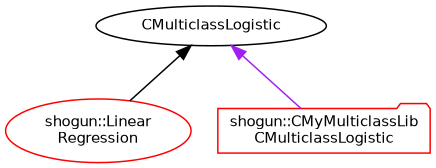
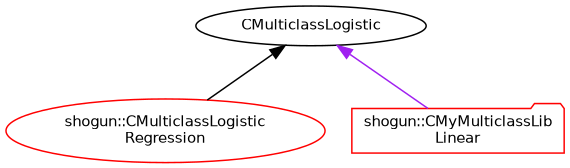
node "shogun::Linear Regression": label "shogun::Linear Regression" -> "shogun::CMulticlassLogistic Regression"
node "shogun::CMyMulticlassLib CMulticlassLogistic": label "shogun::CMyMulticlassLib CMulticlassLogistic" -> "shogun::CMyMulticlassLib Linear"
